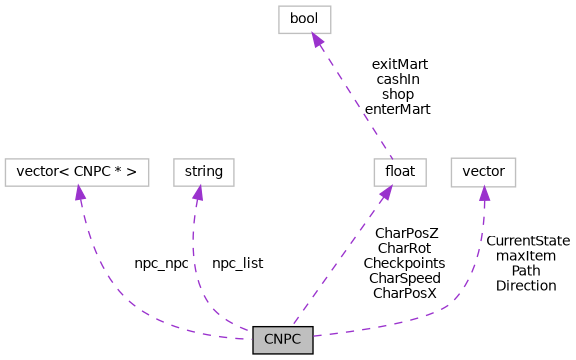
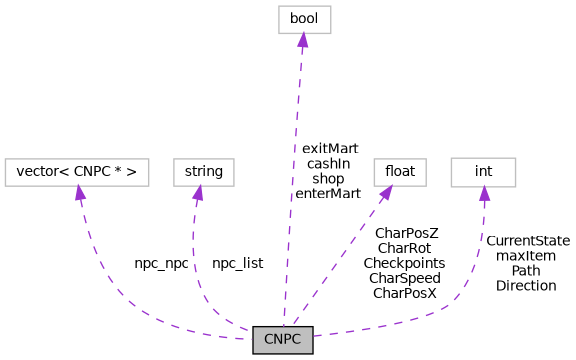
edge "float" -> "bool": now "CNPC" -> "bool"
node "vector": label "vector" -> "int"
